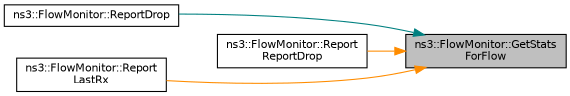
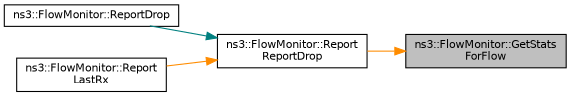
edge "ns3::FlowMonitor::ReportDrop" -> "ns3::FlowMonitor::GetStats ForFlow": now "ns3::FlowMonitor::ReportDrop" -> "ns3::FlowMonitor::Report ReportDrop"
edge "ns3::FlowMonitor::Report LastRx" -> "ns3::FlowMonitor::GetStats ForFlow": now "ns3::FlowMonitor::Report LastRx" -> "ns3::FlowMonitor::Report ReportDrop"
